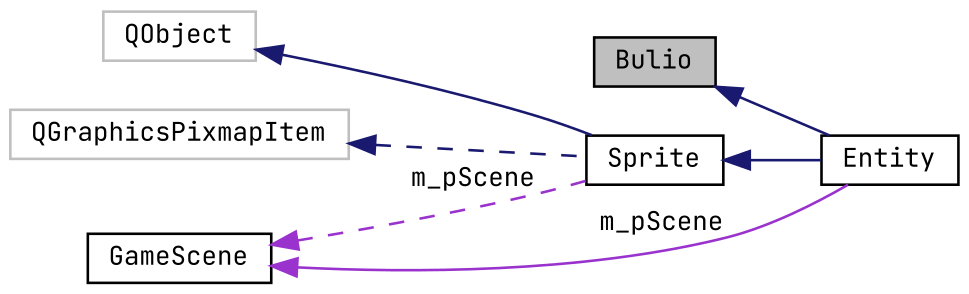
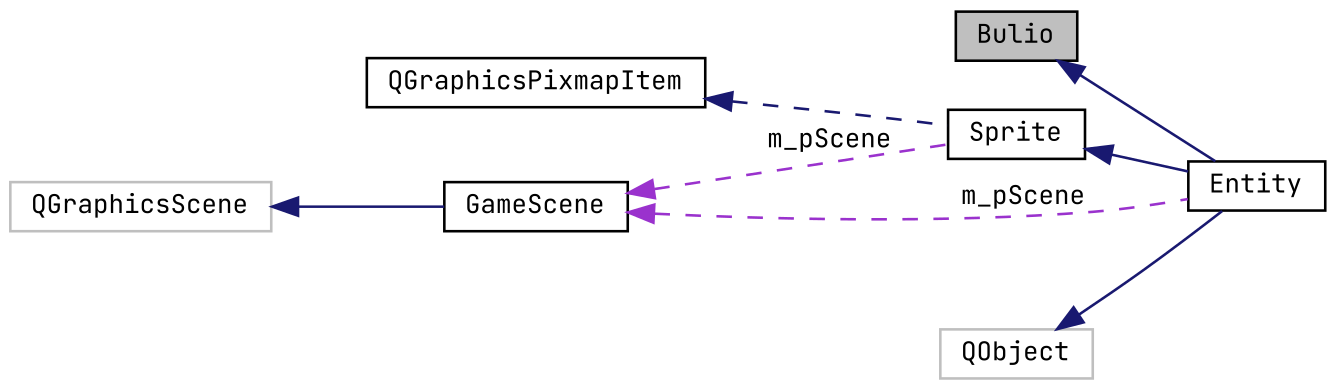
edge "Sprite" -> "QObject": now "Entity" -> "QObject"
node "QGraphicsPixmapItem": color grey75 -> black
node "QGraphicsScene": added
edge "Entity" -> "GameScene": style solid -> dashed
